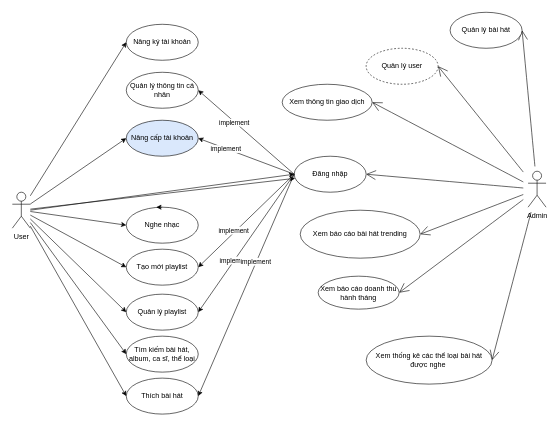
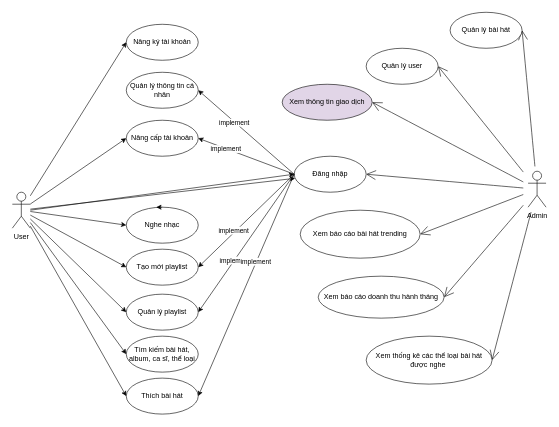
node "Quản lý user": style dashed -> solid
node "Xem thông tin giao dịch": fillcolor #ffffff -> #e1d5e7
node "Nâng cấp tài khoản": fillcolor #dae8fc -> #ffffff
node "Xem báo cáo doanh thu hành tháng": size 81x33 -> 126x42
